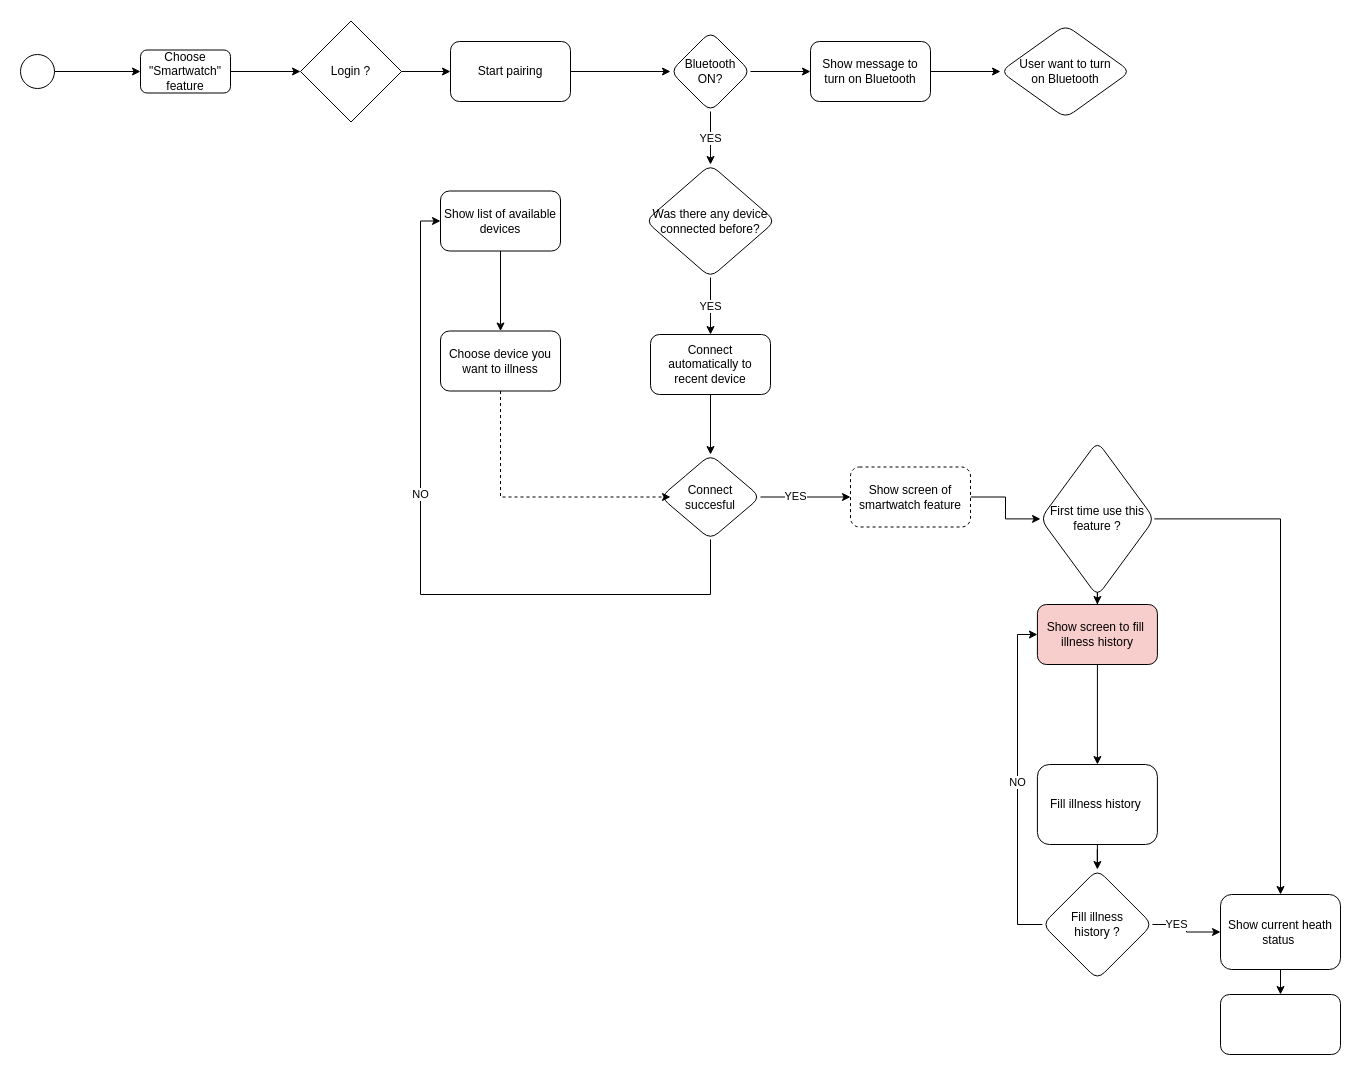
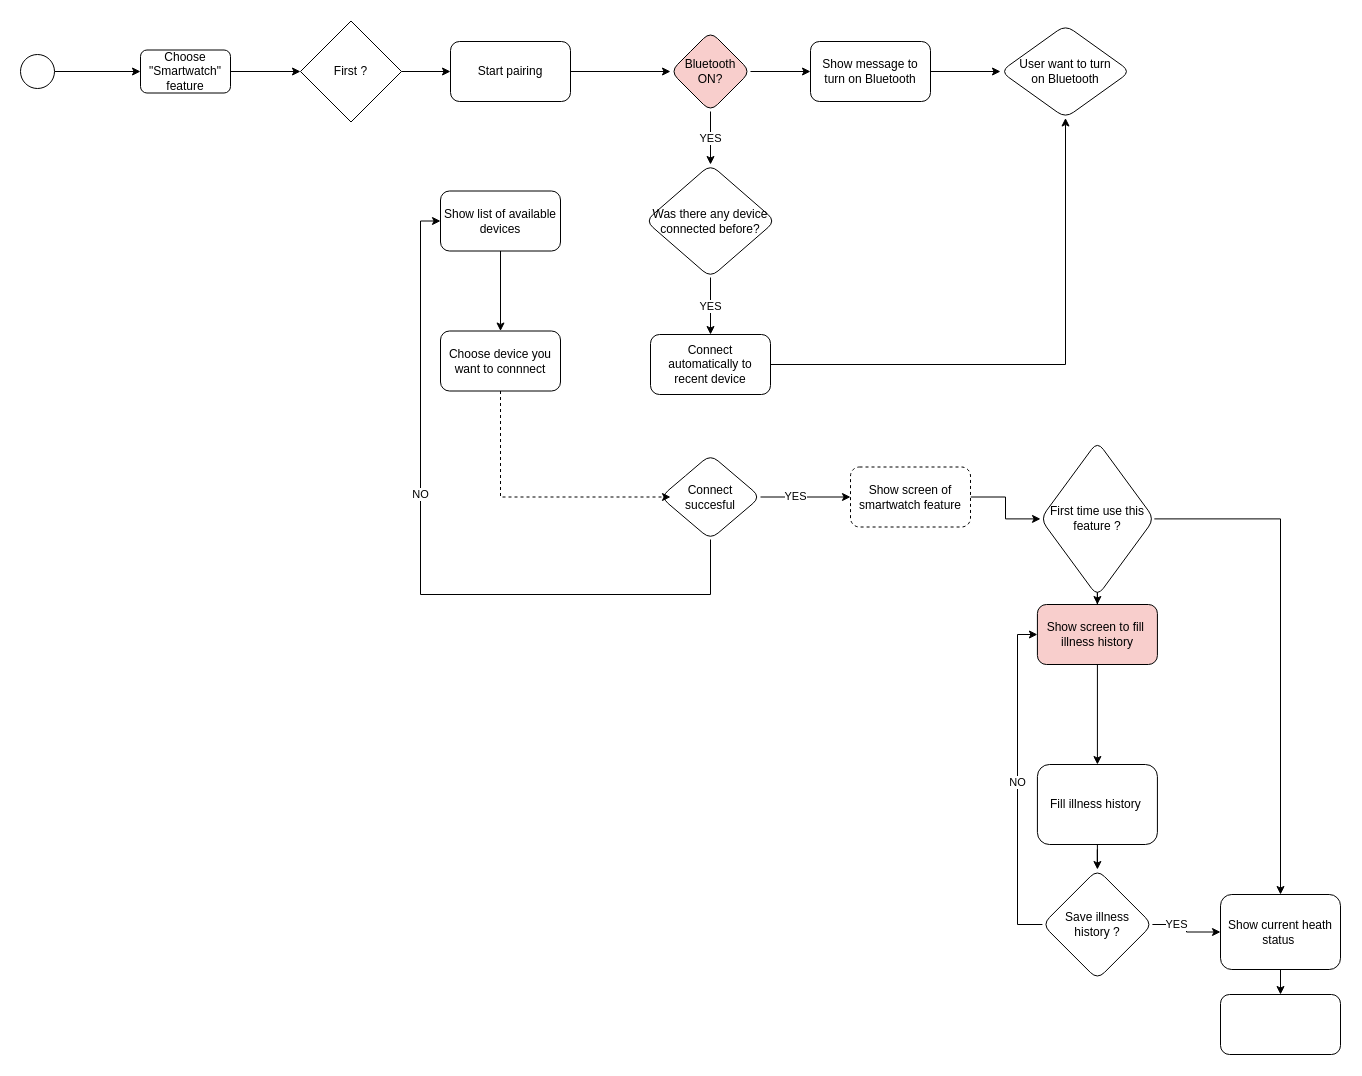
node "Login ?": label "Login ?" -> "First ?"
node "Bluetooth ON?": fillcolor #ffffff -> #f8cecc
node "Choose device you want to illness": label "Choose device you want to illness" -> "Choose device you want to connnect"
edge "Connect automatically to recent device" -> "Connect succesful": now "Connect automatically to recent device" -> "User want to turn on Bluetooth"
node "Fill illness history ?": label "Fill illness history ?" -> "Save illness history ?"
